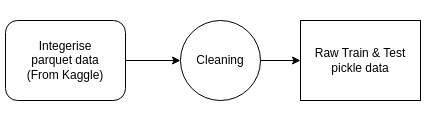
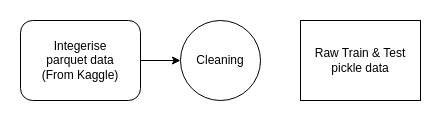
node "Integerise parquet data (From Kaggle)": moved (66, 61) -> (81, 61)
edge "Cleaning" -> "Raw Train & Test pickle data": removed
